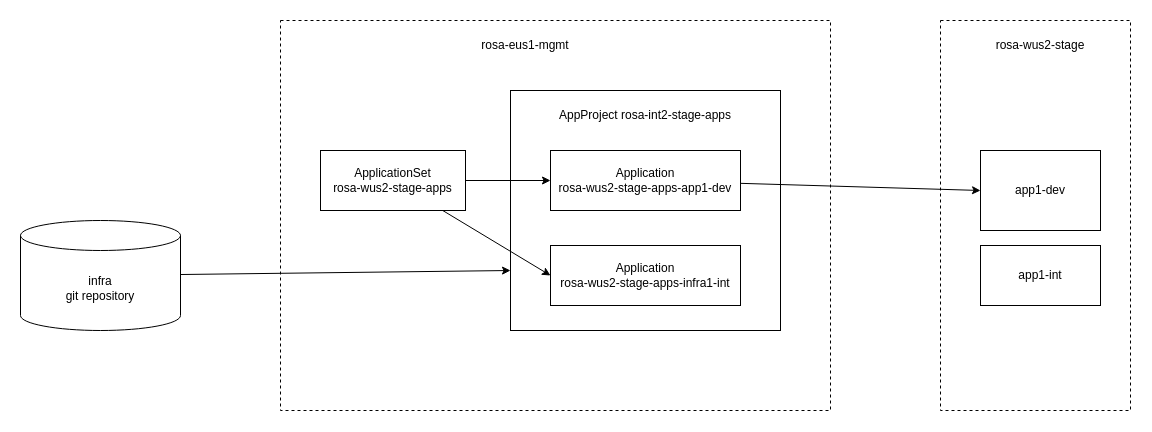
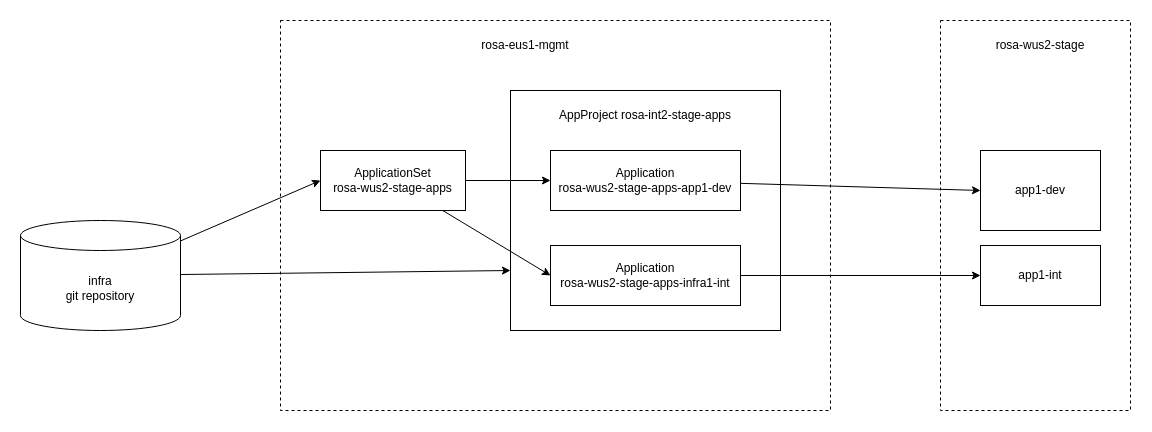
edge "infra git repository" -> "ApplicationSet rosa-wus2-stage-apps": added
edge "Application rosa-wus2-stage-apps-infra1-int" -> "app1-int": added
